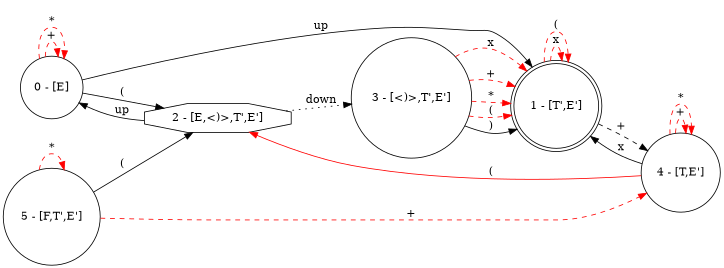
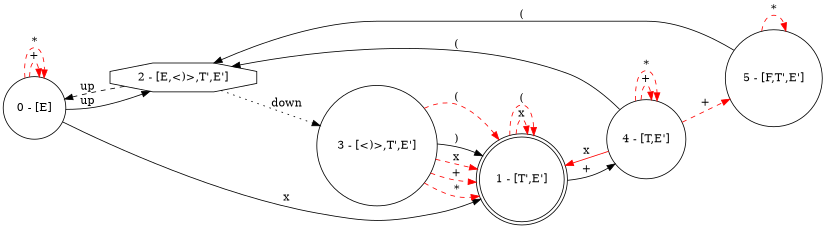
edge "0 - [E]" -> "1 - [T',E']": label "up" -> "x"
edge "0 - [E]" -> "2 - [E,<)>,T',E']": label "(" -> "up"
edge "2 - [E,<)>,T',E']" -> "0 - [E]": style solid -> dashed
edge "1 - [T',E']" -> "4 - [T,E']": style dashed -> solid
edge "4 - [T,E']" -> "1 - [T',E']": color black -> red
edge "4 - [T,E']" -> "2 - [E,<)>,T',E']": color red -> black
edge "5 - [F,T',E']" -> "4 - [T,E']": reversed
